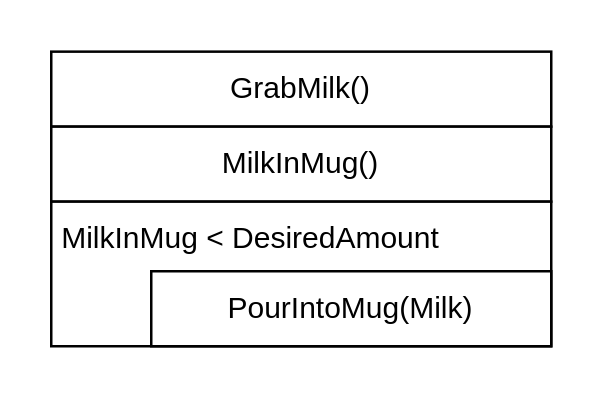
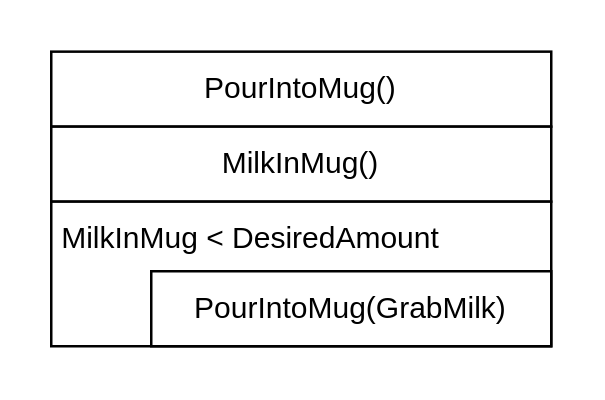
node "GrabMilk()": label "GrabMilk()" -> "PourIntoMug()"
node "PourIntoMug(Milk)": label "PourIntoMug(Milk)" -> "PourIntoMug(GrabMilk)"
